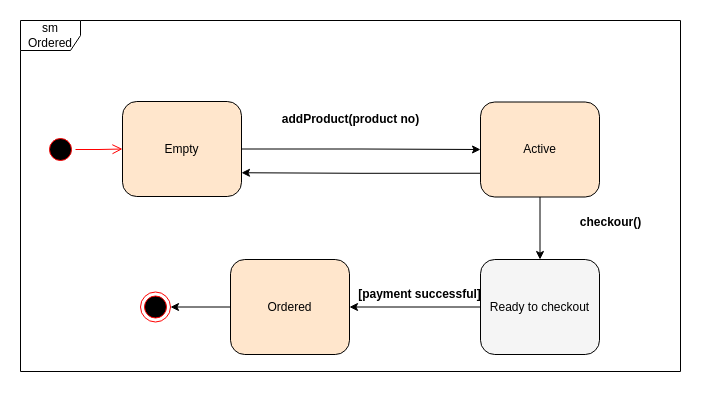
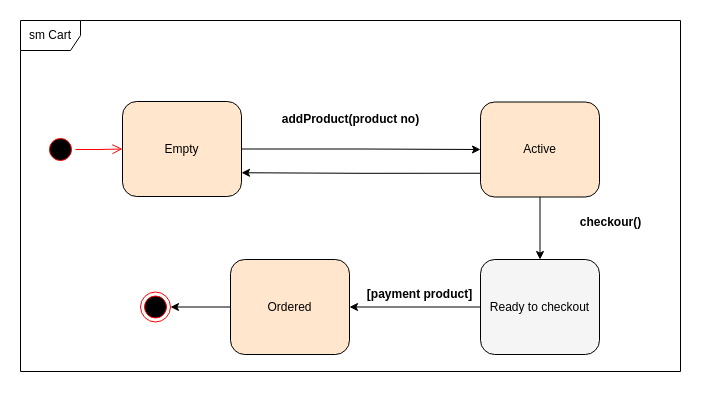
node "sm Ordered": label "sm Ordered" -> "sm Cart"
node "[payment successful]": label "[payment successful]" -> "[payment product]"
